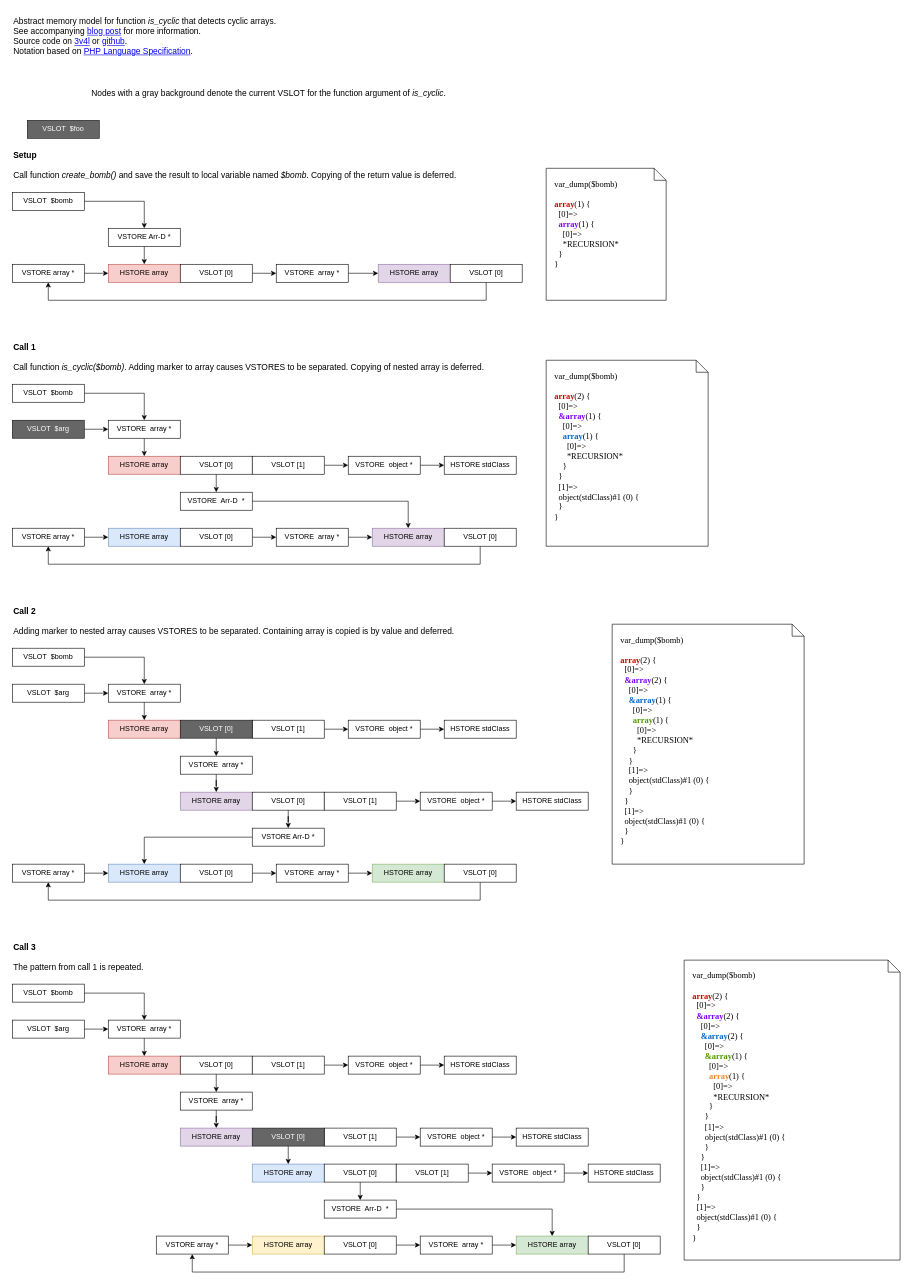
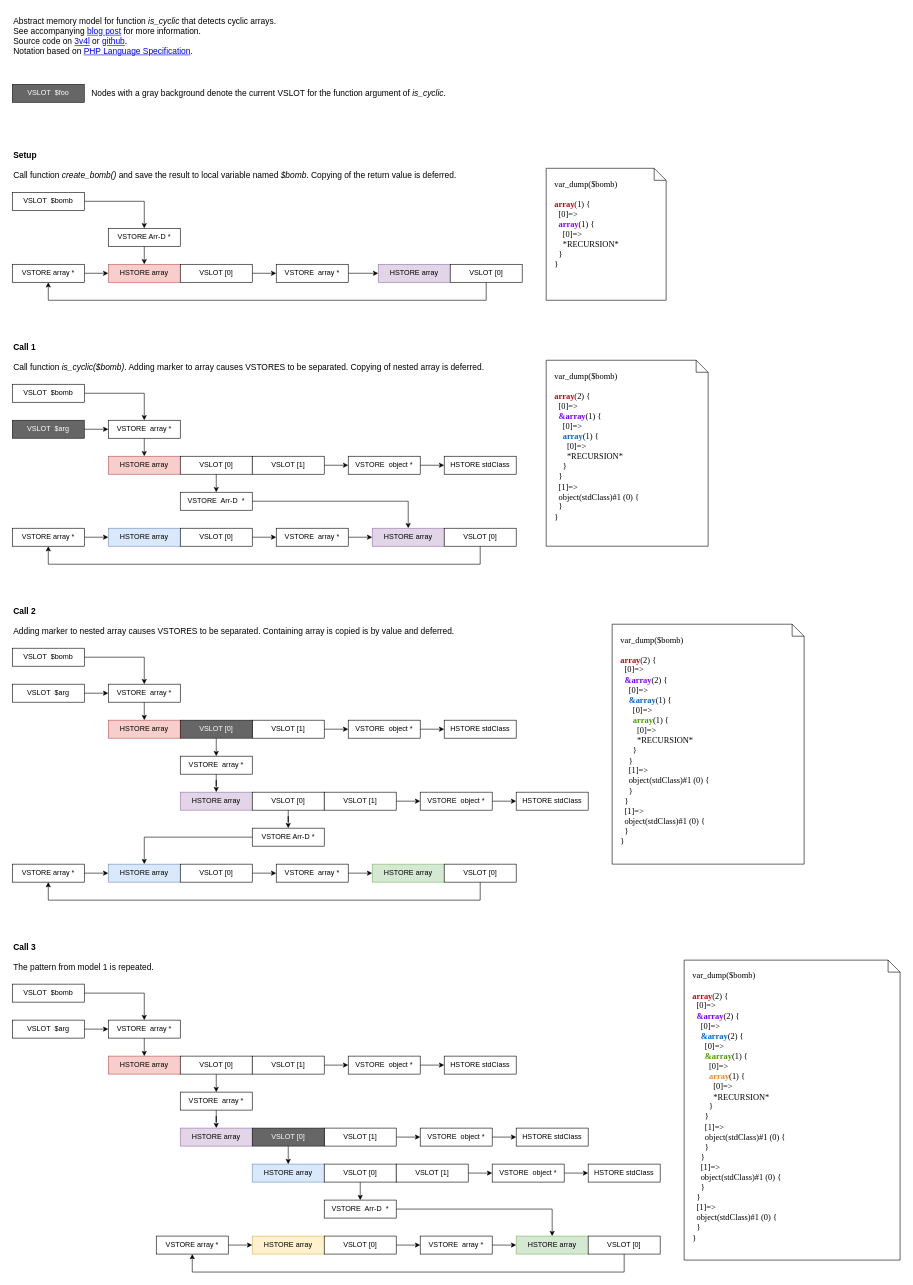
node "VSLOT $foo": moved (63, 129) -> (48, 93)
node "Call 3 The pattern from call 1 is repeated.": label "Call 3 The pattern from call 1 is repeated." -> "Call 3 The pattern from model 1 is repeated."
